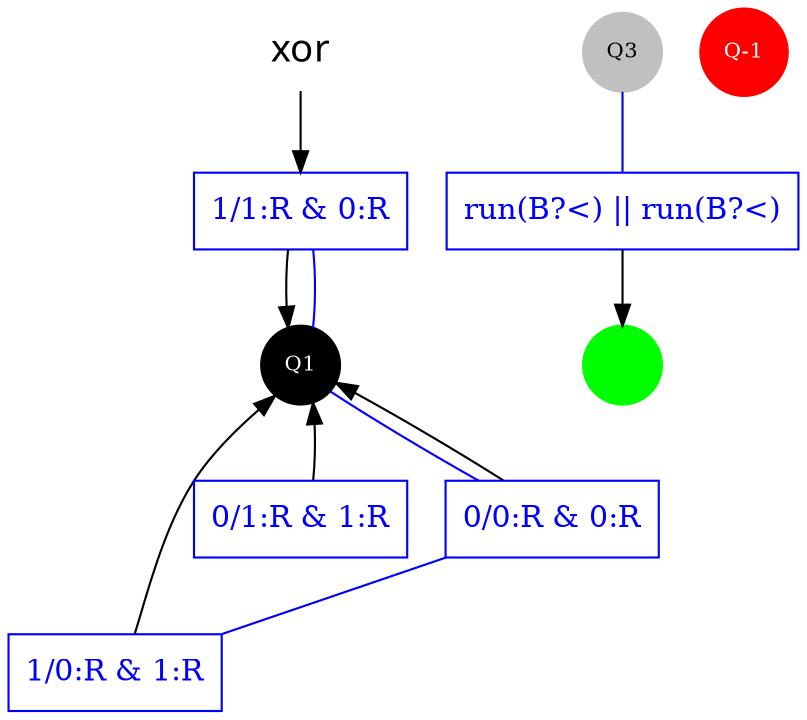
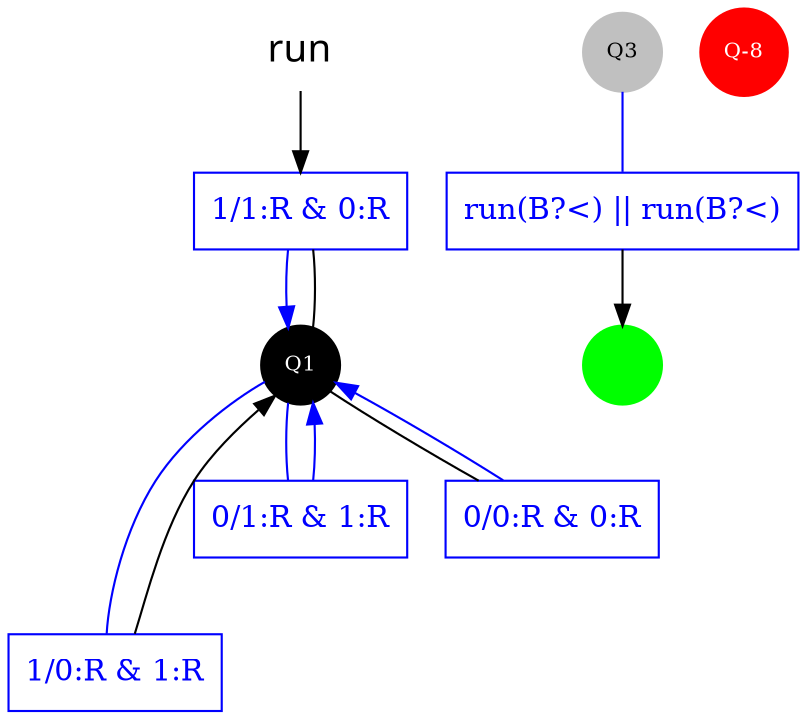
node "xor": label "xor" -> "run"
node "Q-1": label "Q-1" -> "Q-8"
edge "1/1:R & 0:R" -> "Q1": color black -> blue
edge "1/1:R & 0:R" -- "Q1": color blue -> black
edge "0/0:R & 0:R" -> "Q1": color black -> blue
edge "Q1" -- "0/0:R & 0:R": color blue -> black
edge "Q1" -- "0/1:R & 1:R": added
edge "0/1:R & 1:R" -> "Q1": color black -> blue
edge "0/0:R & 0:R" -- "1/0:R & 1:R": now "Q1" -- "1/0:R & 1:R"
